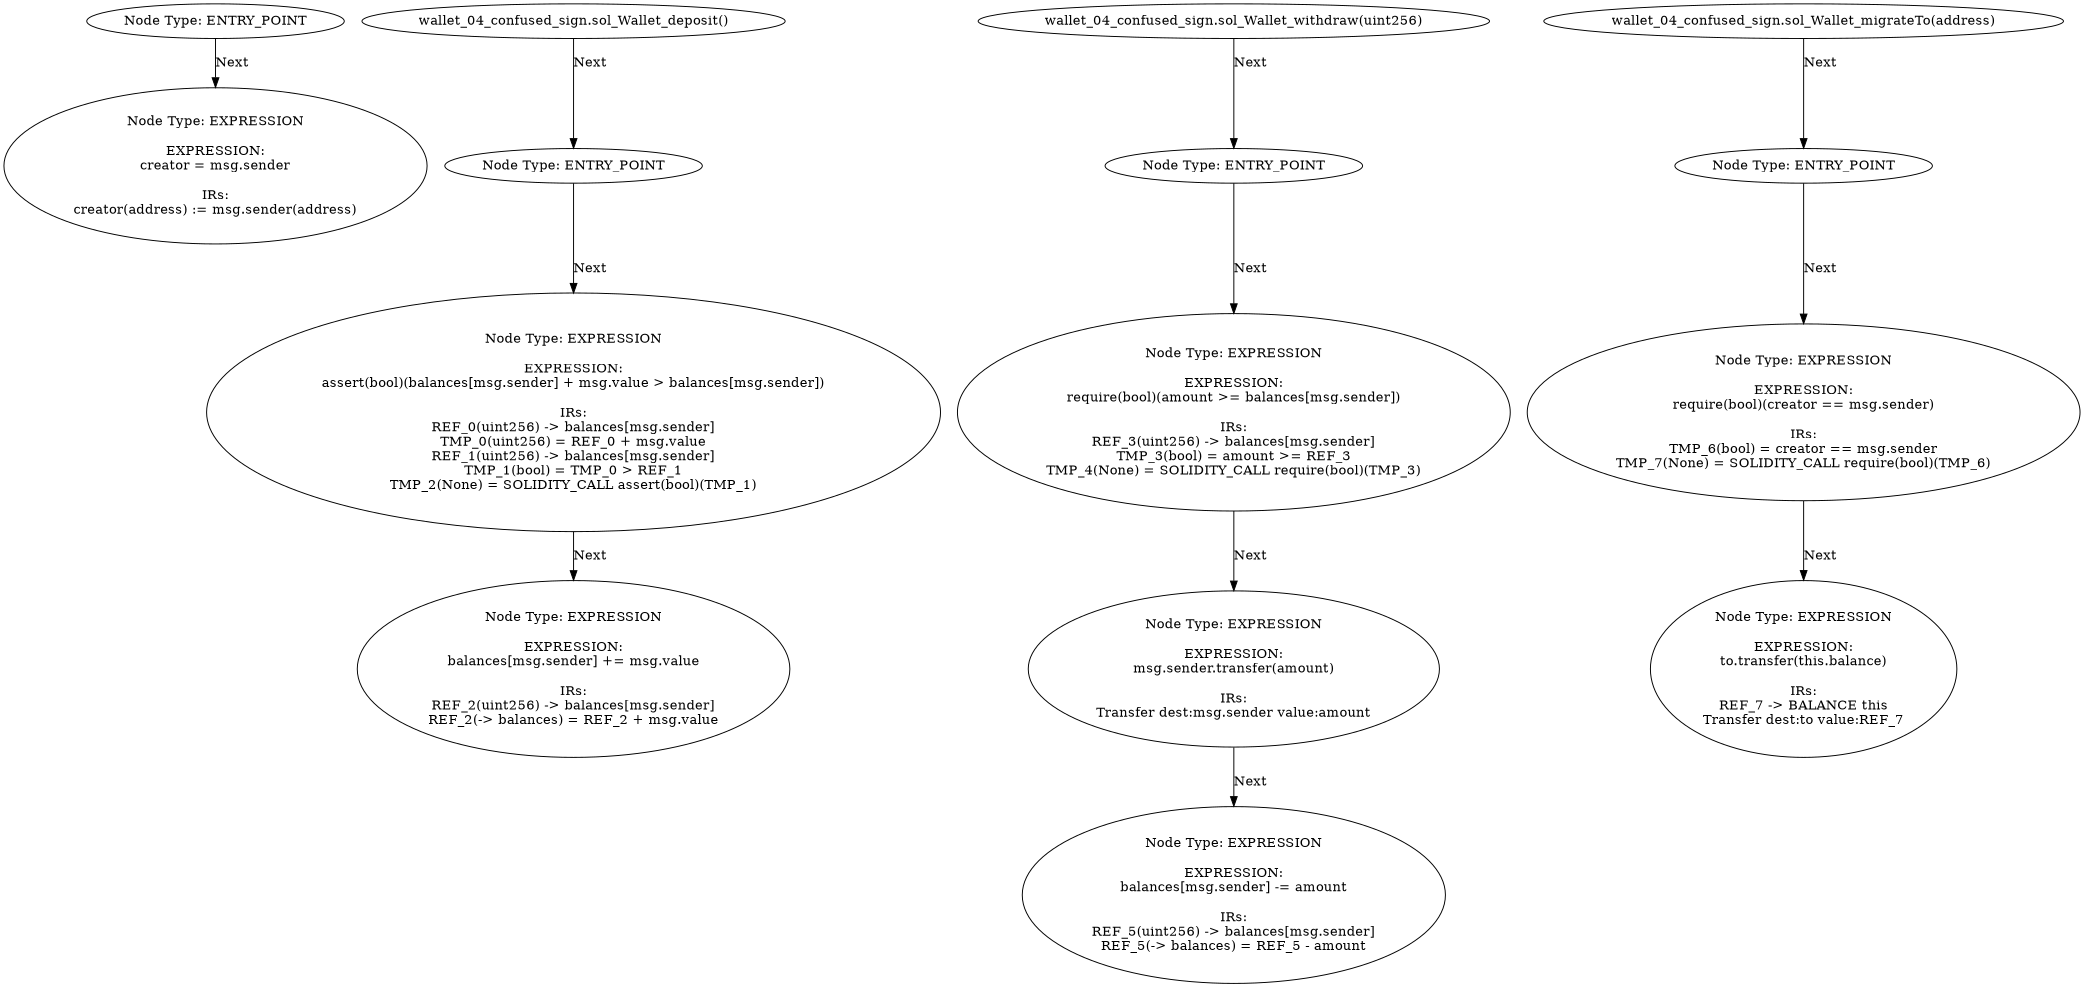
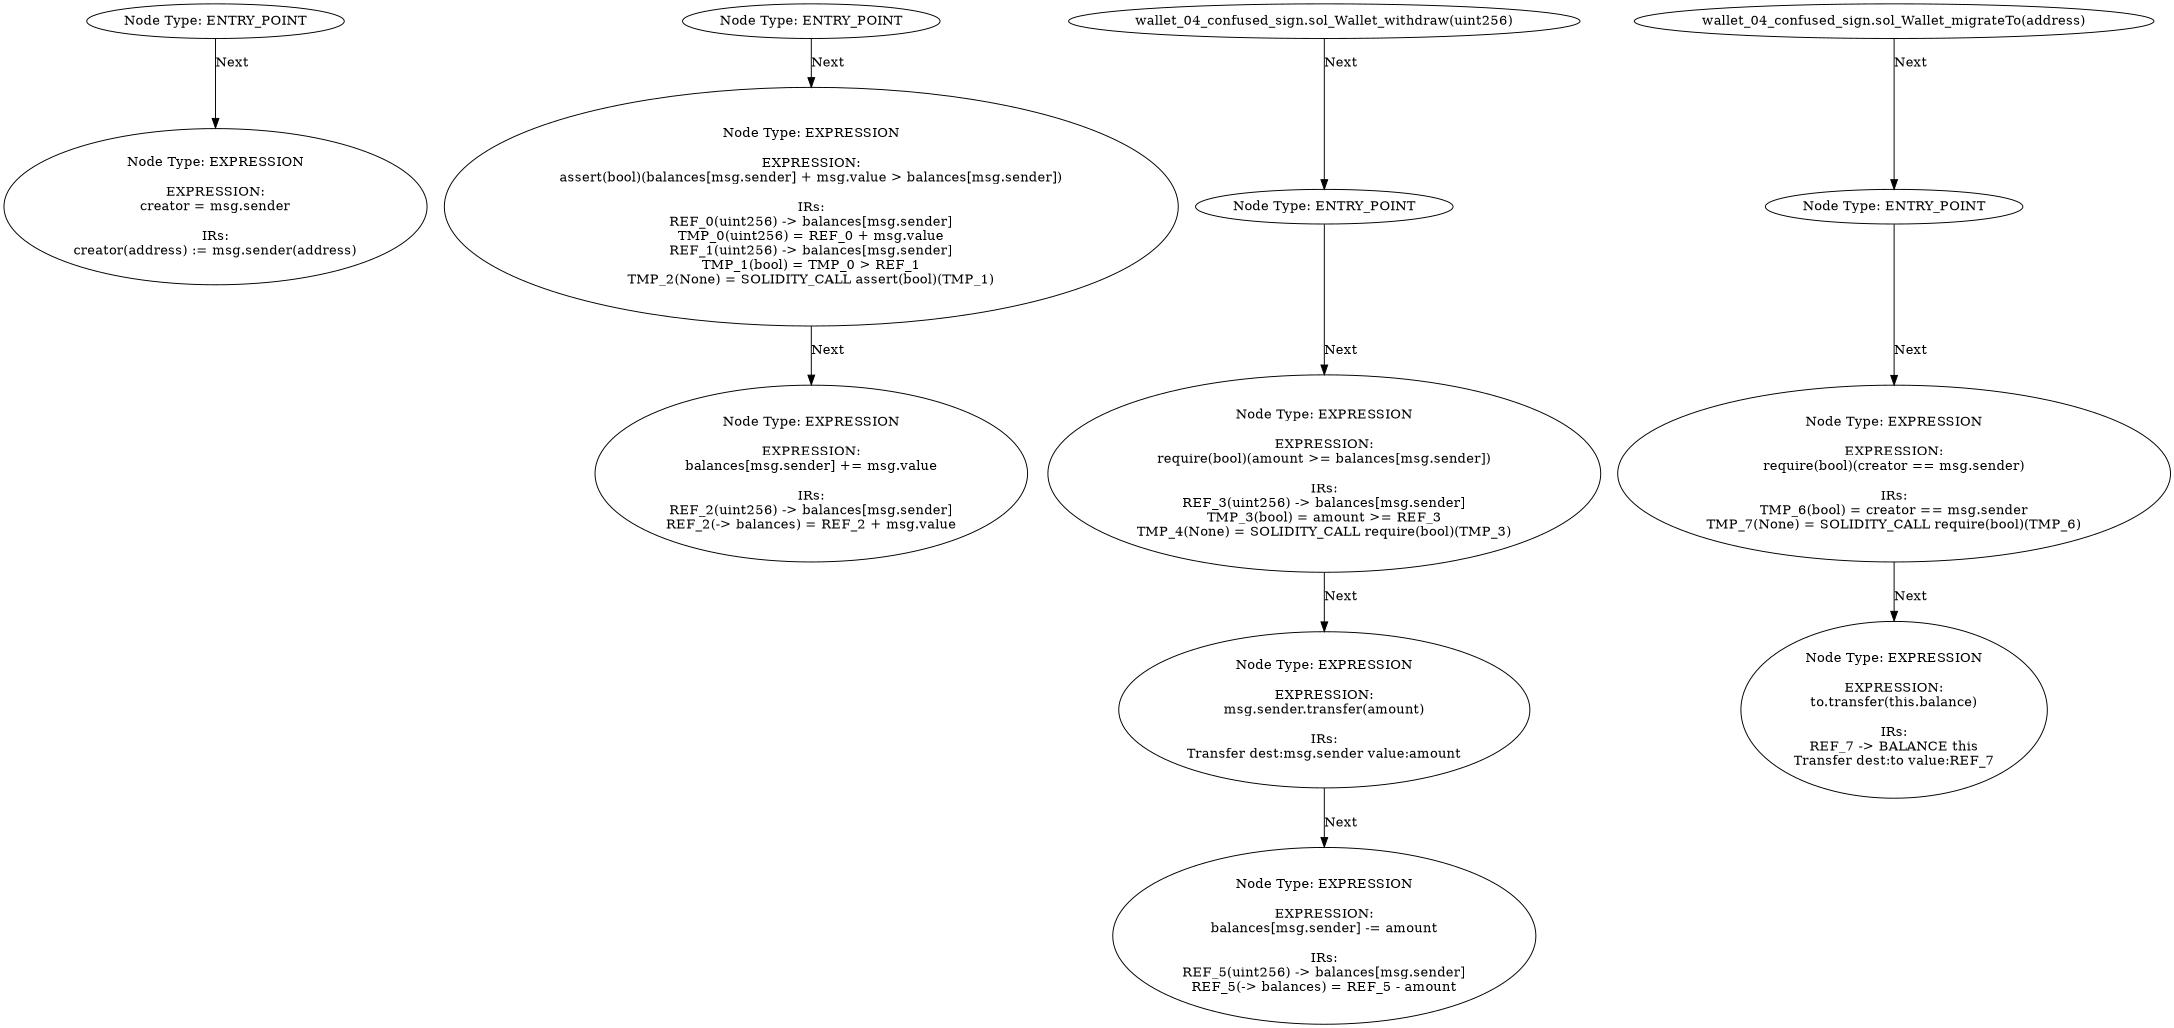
node "wallet_04_confused_sign.sol_Wallet_deposit()": removed
